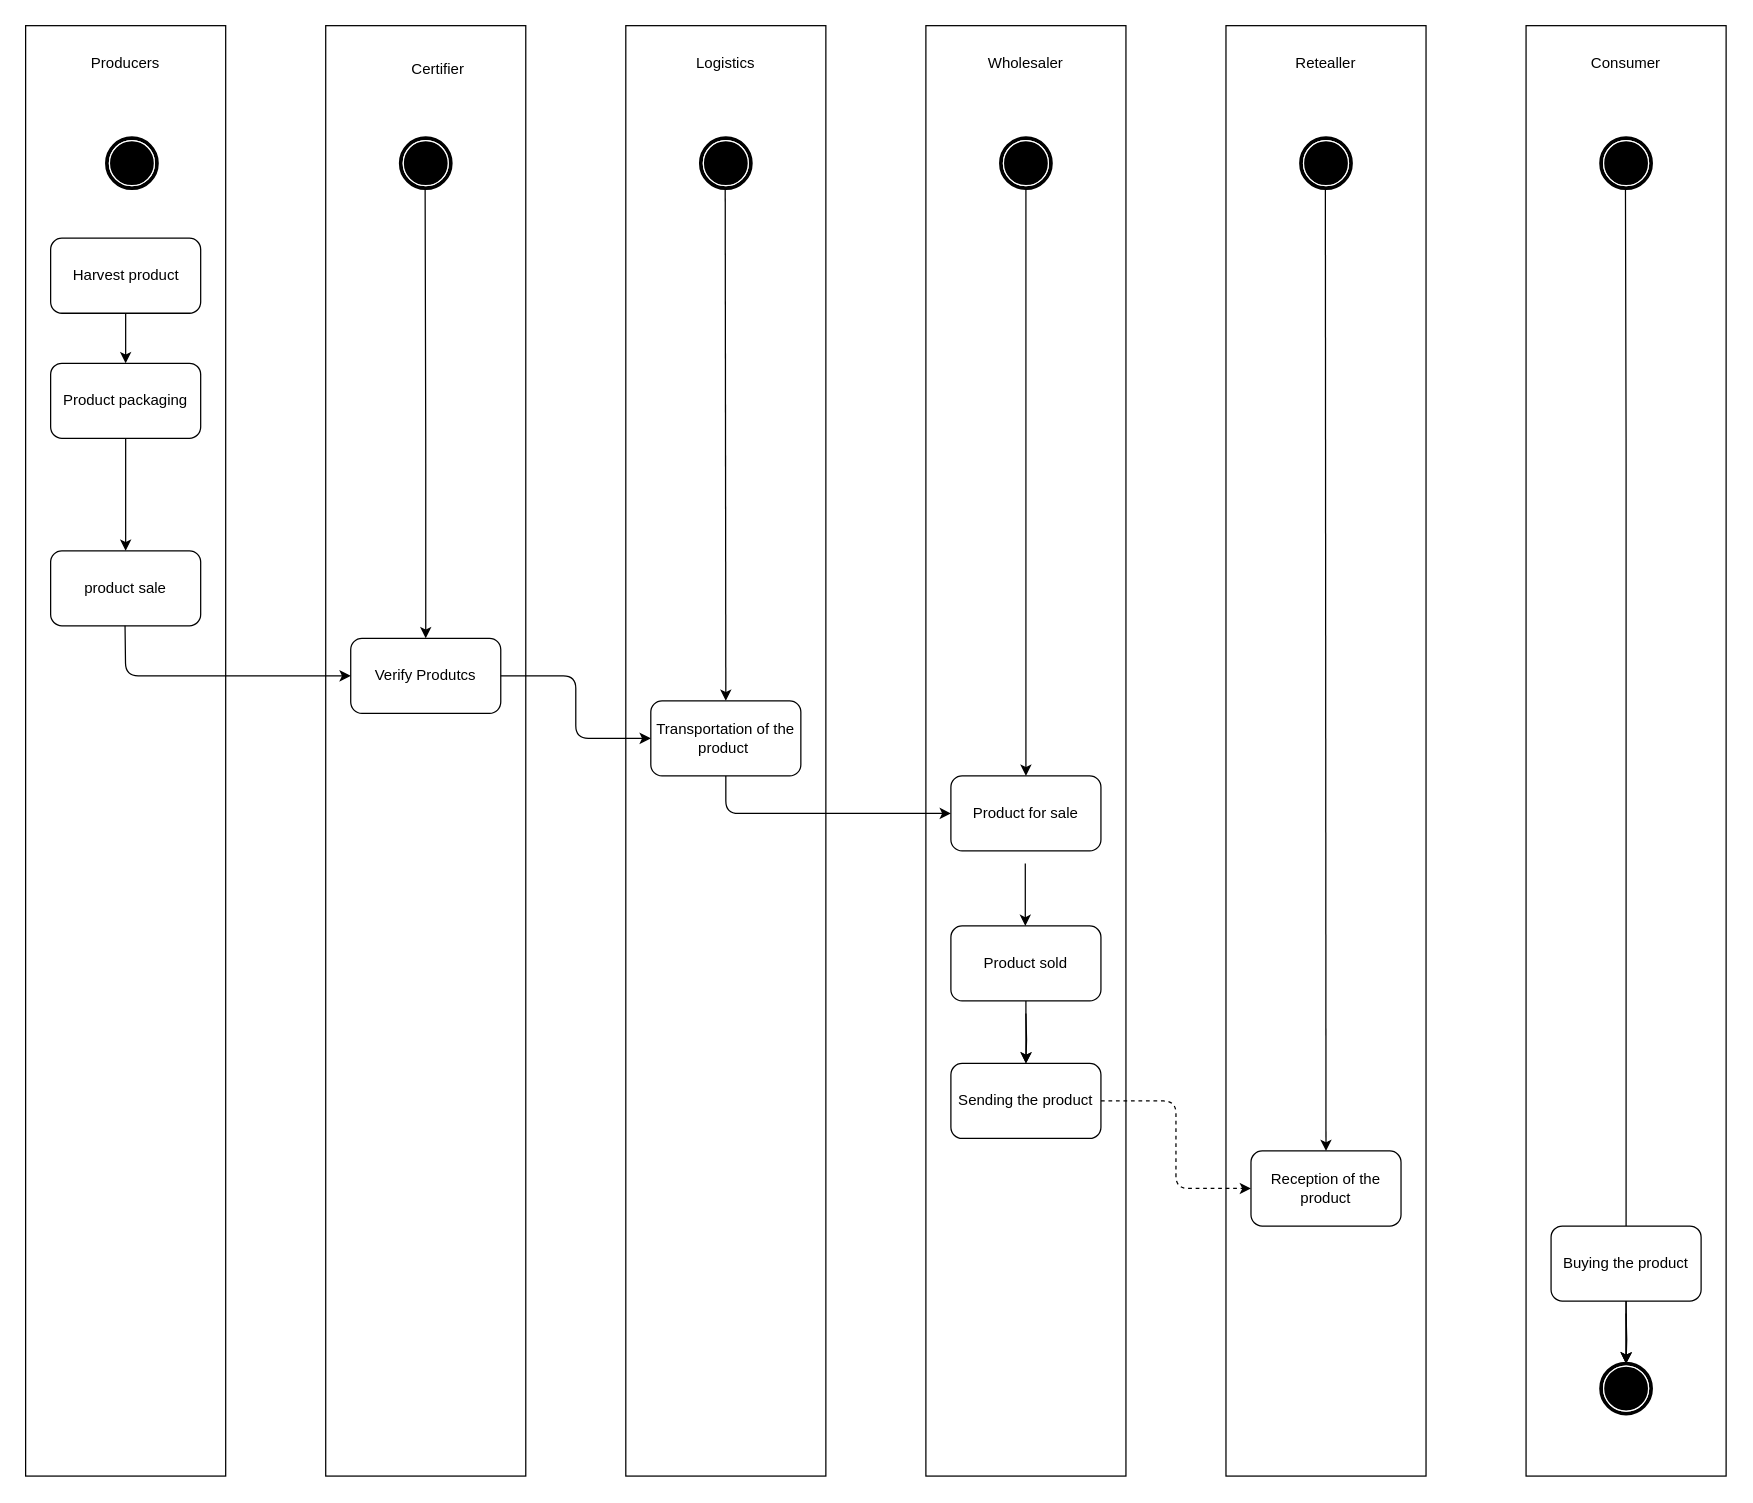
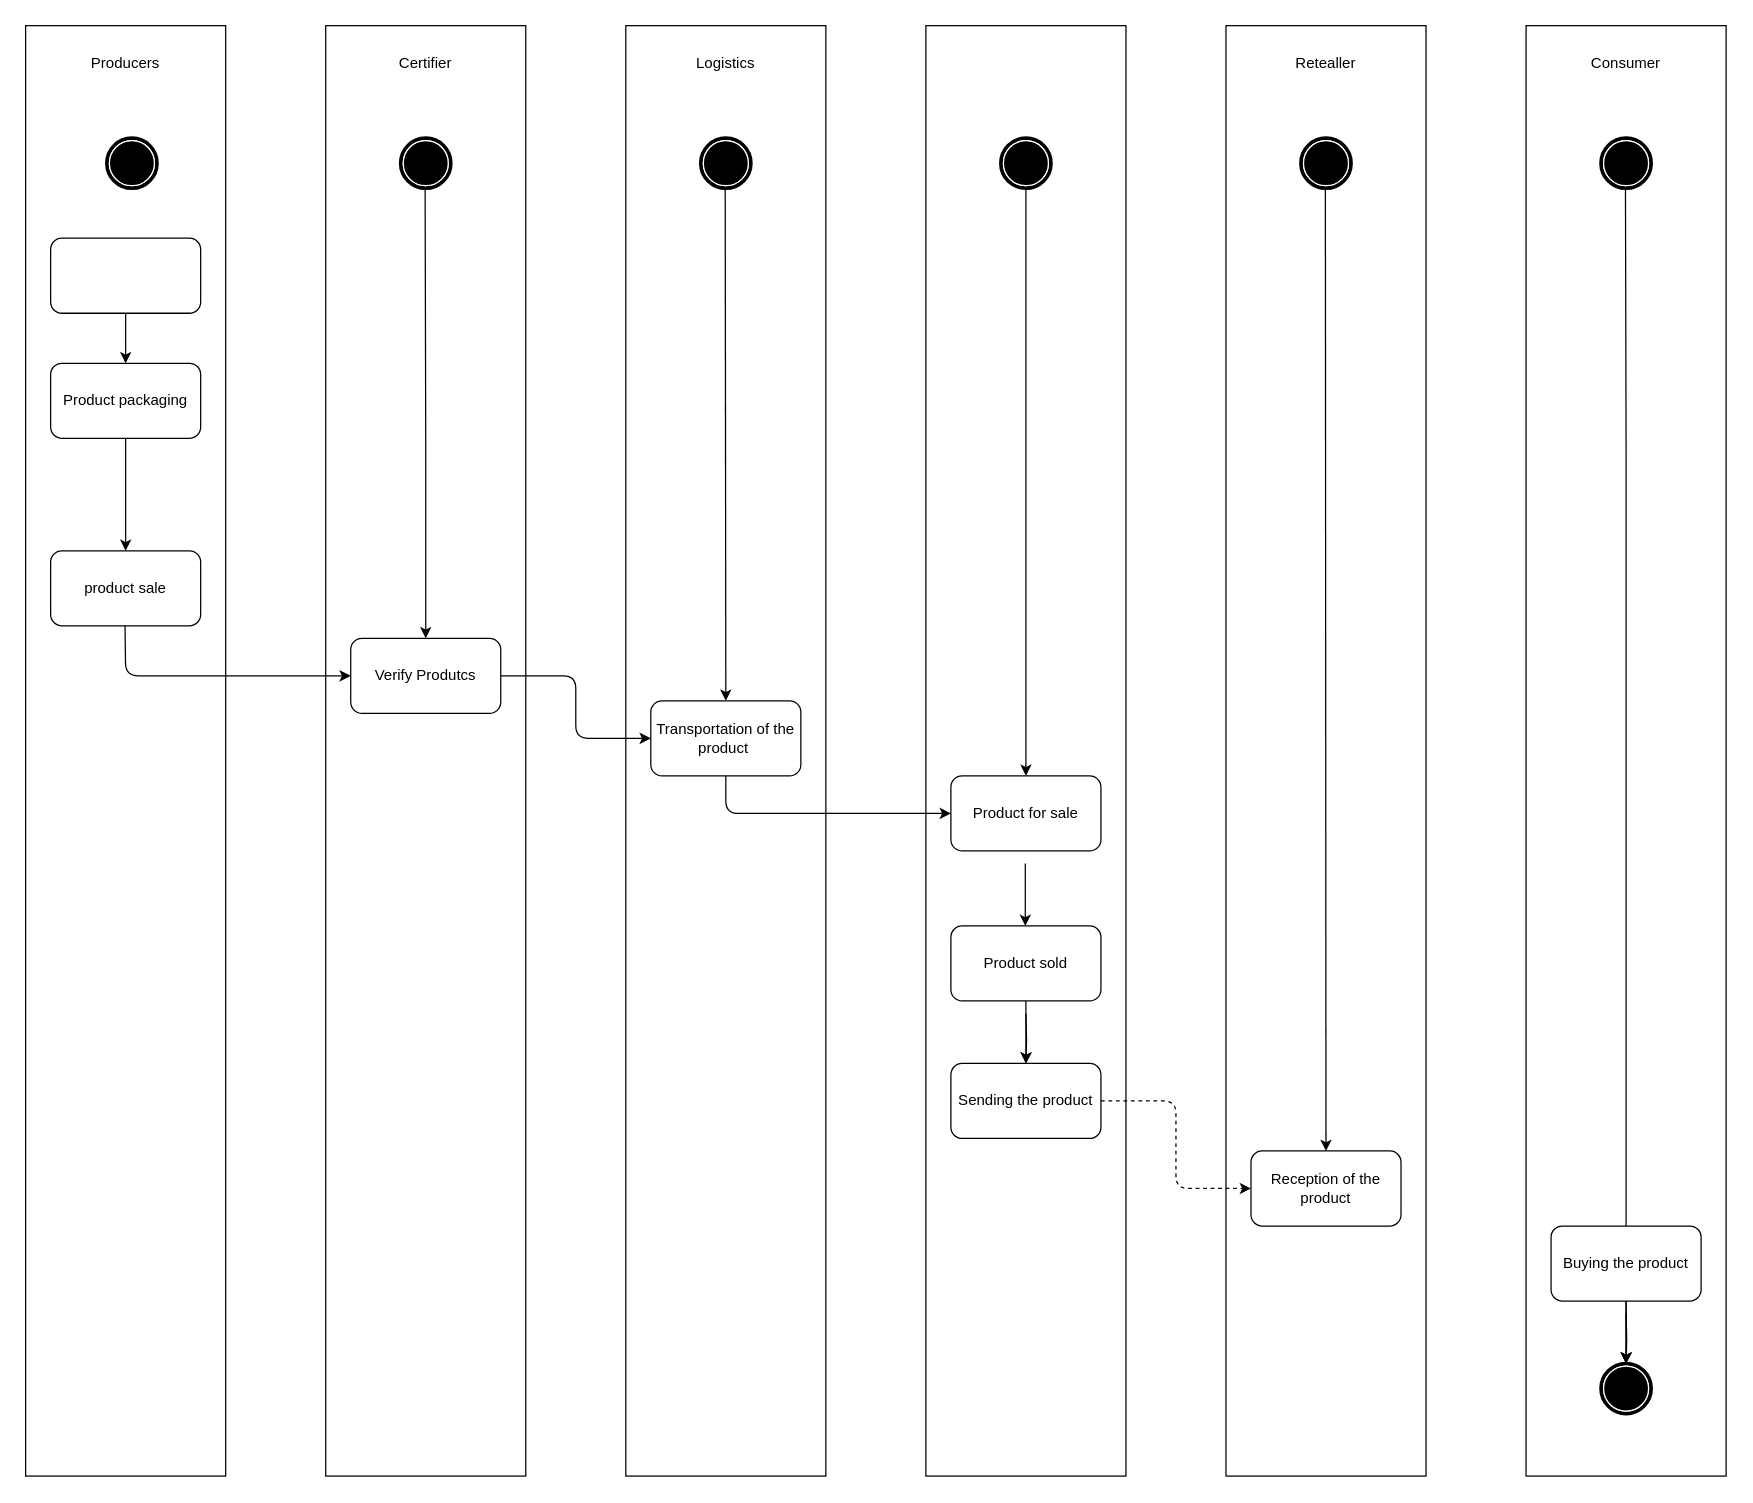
node "Wholesaler": removed
node "Certifier": moved (438, 69) -> (426, 63)
node "Harvest product": removed
